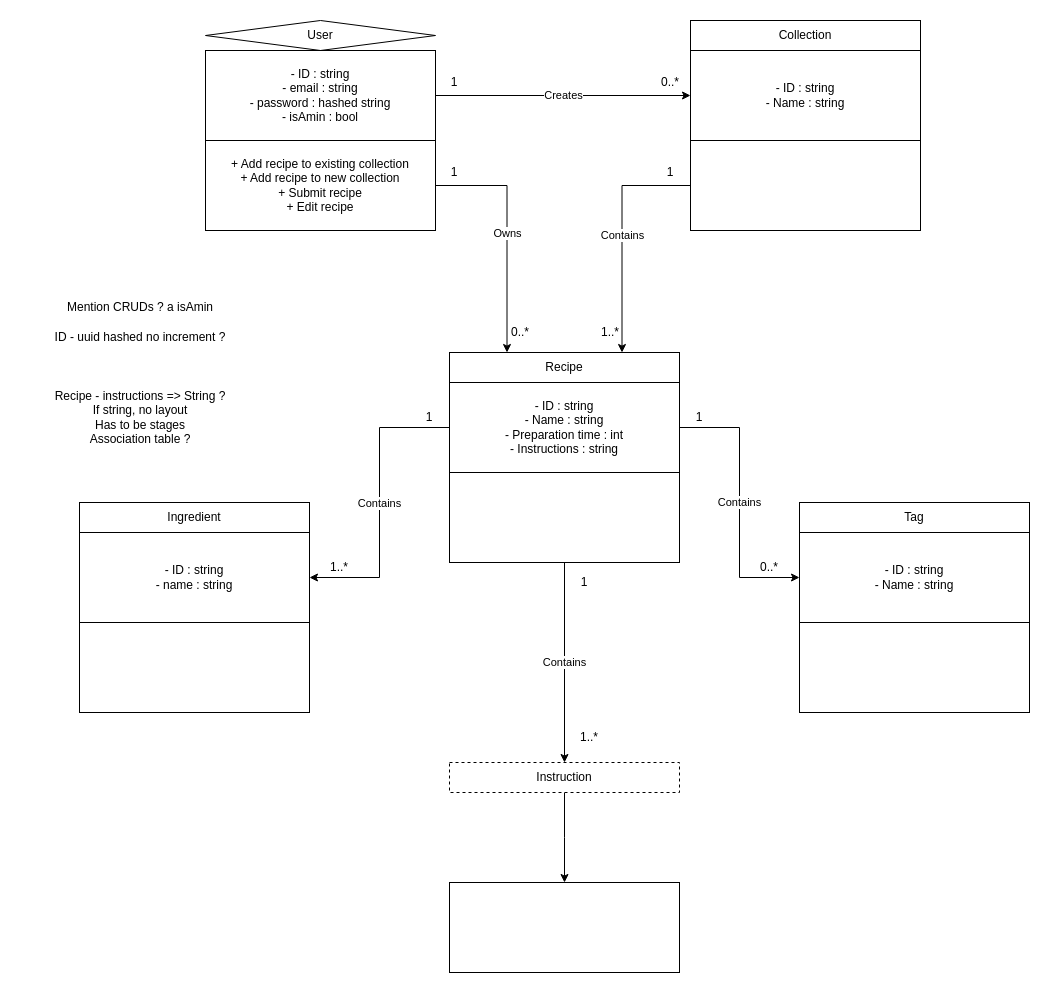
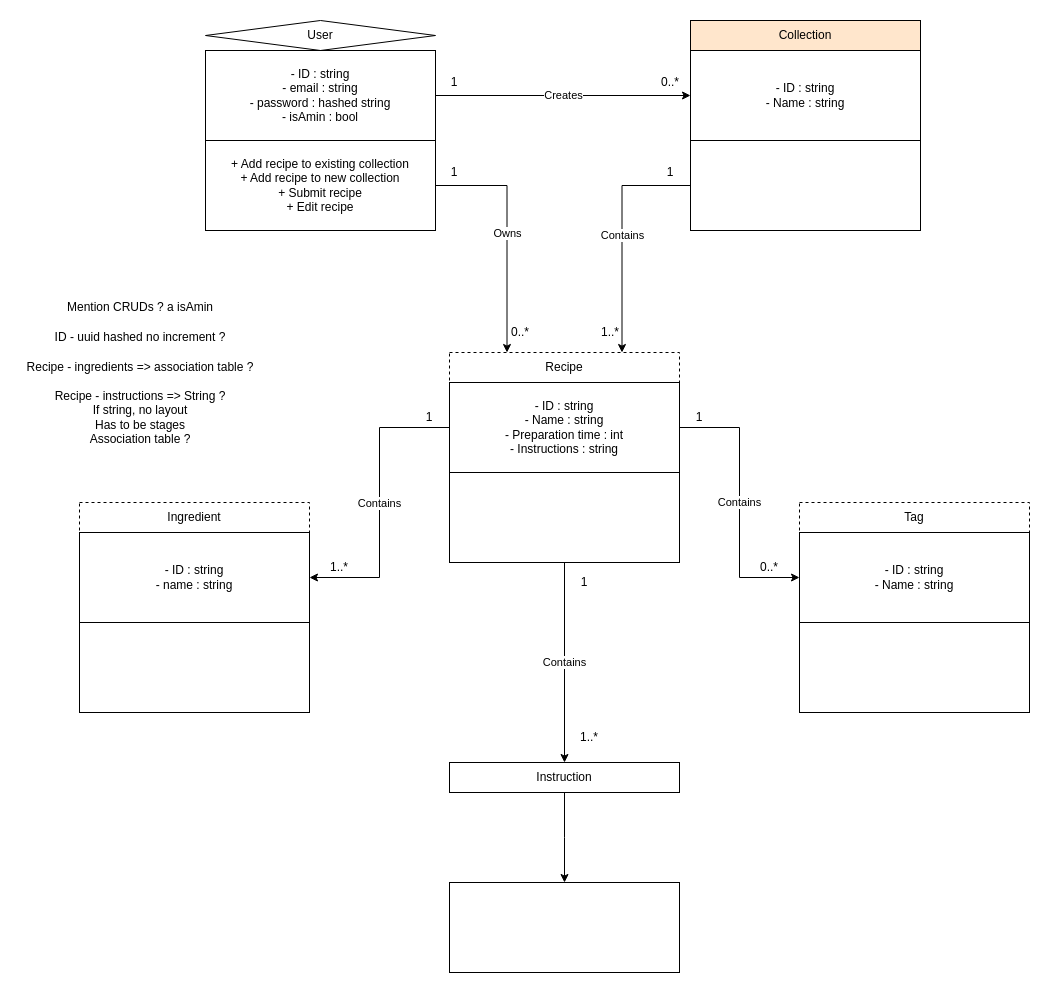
node "Collection": fillcolor #ffffff -> #ffe6cc
node "Recipe - ingredients => association table ?": added
node "Recipe": style solid -> dashed
node "Ingredient": style solid -> dashed
node "Tag": style solid -> dashed
node "Instruction": style dashed -> solid
